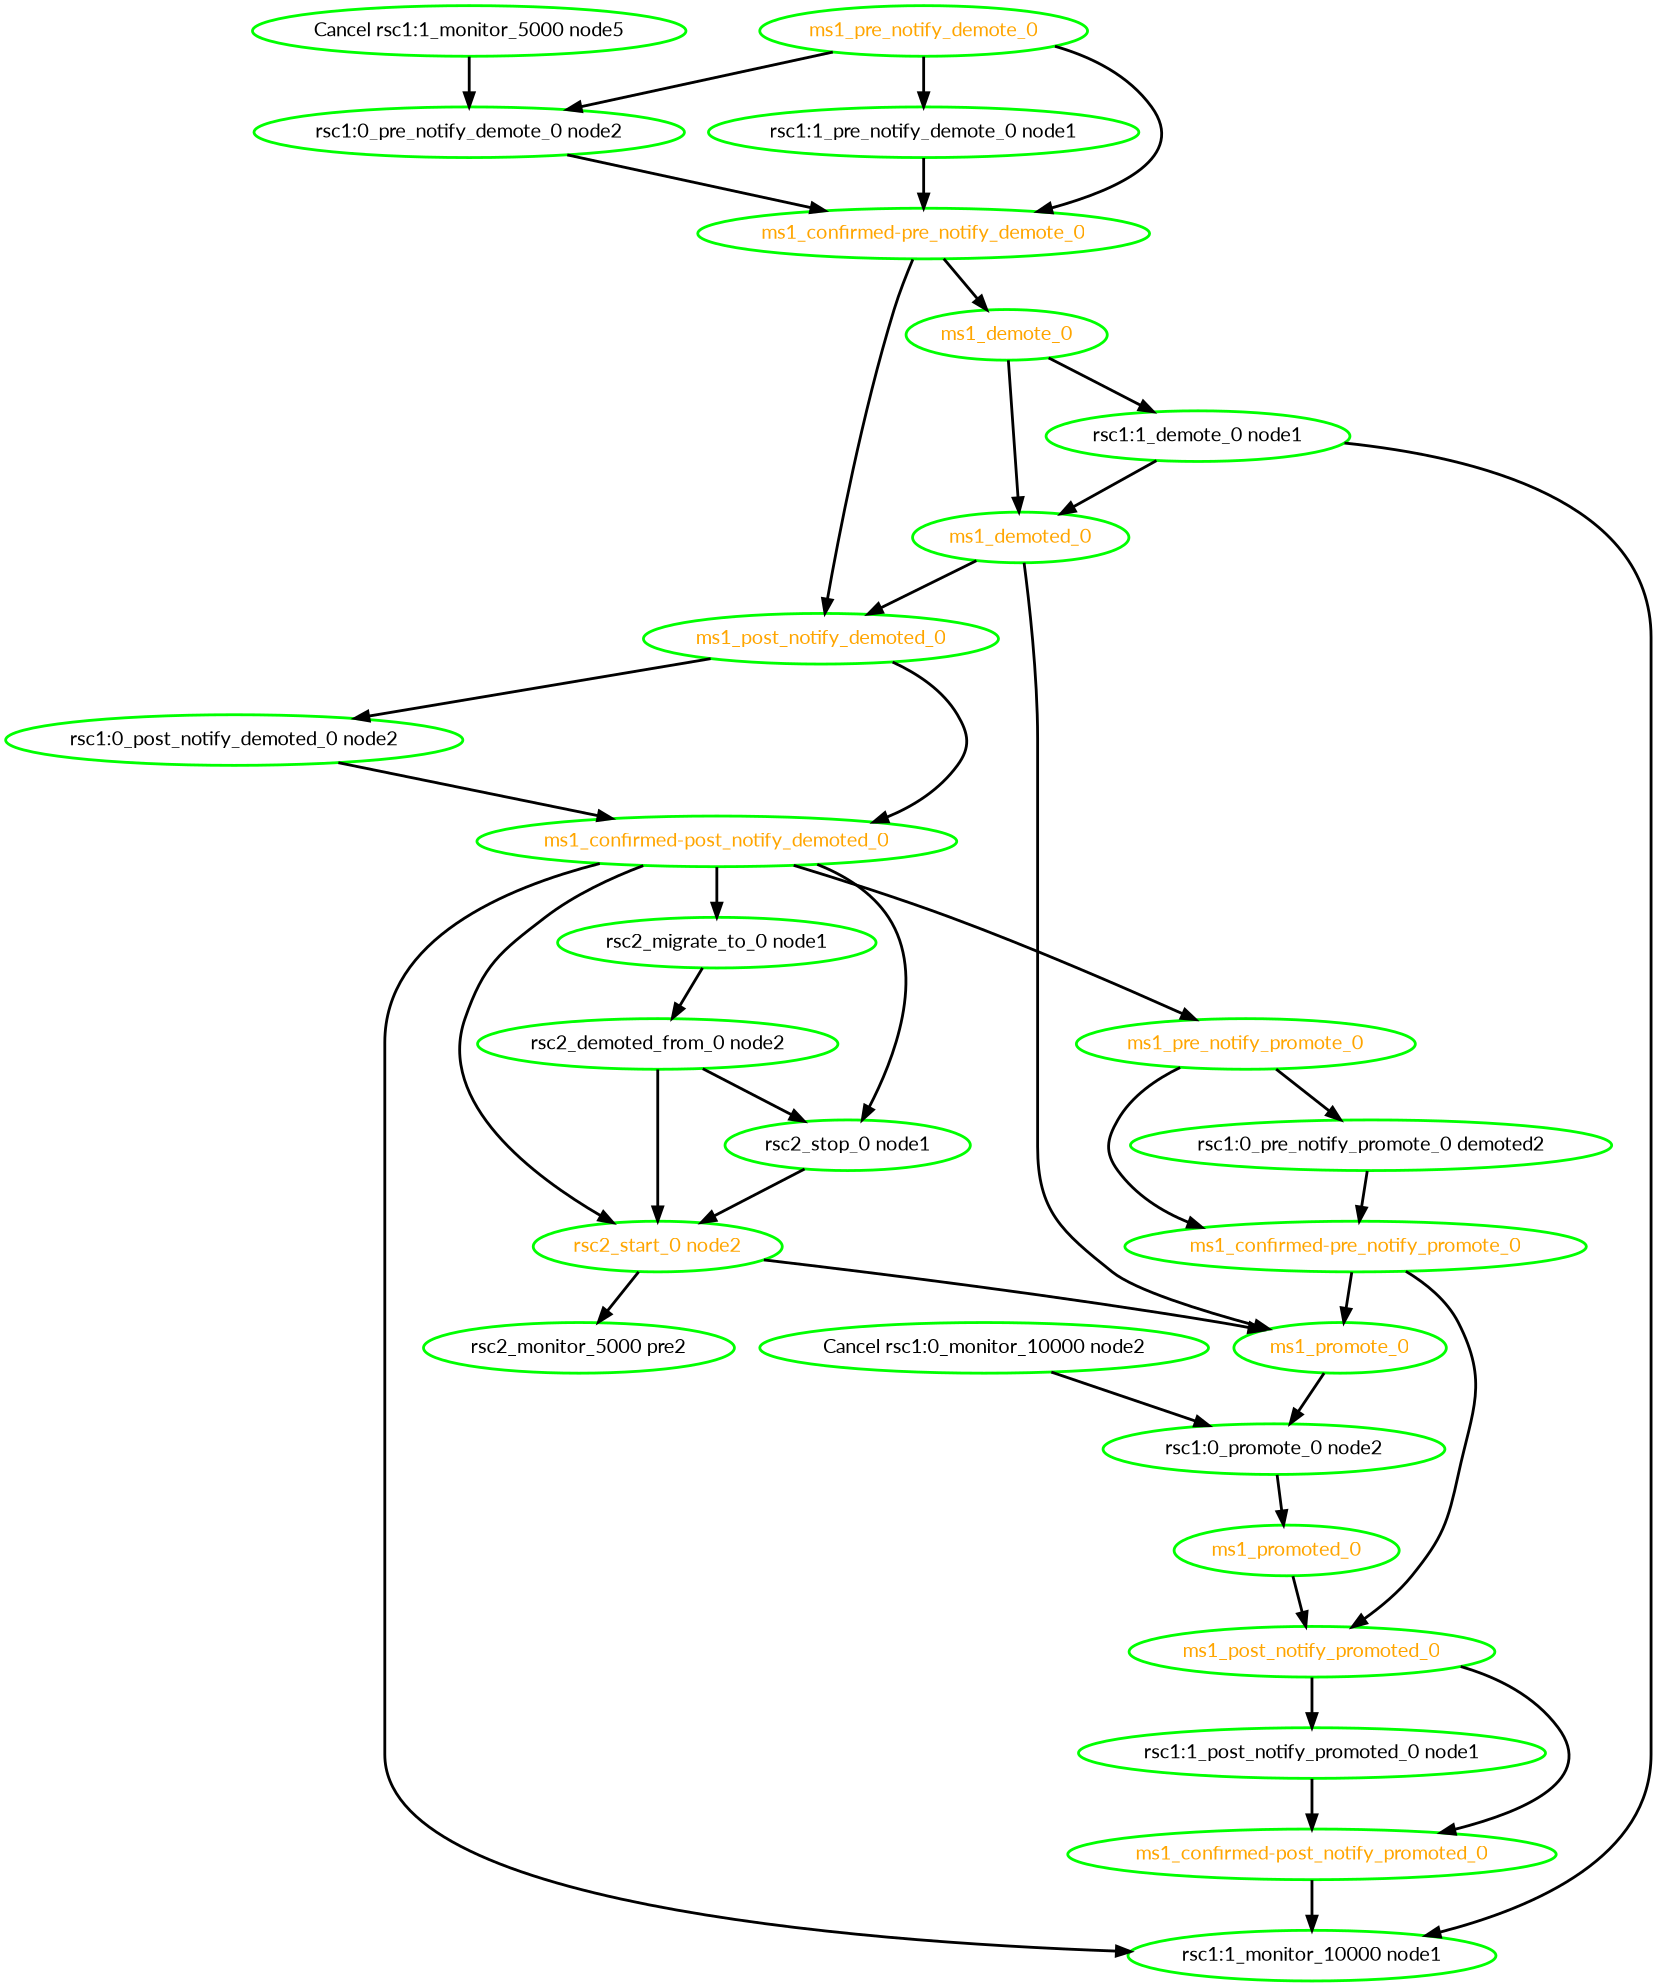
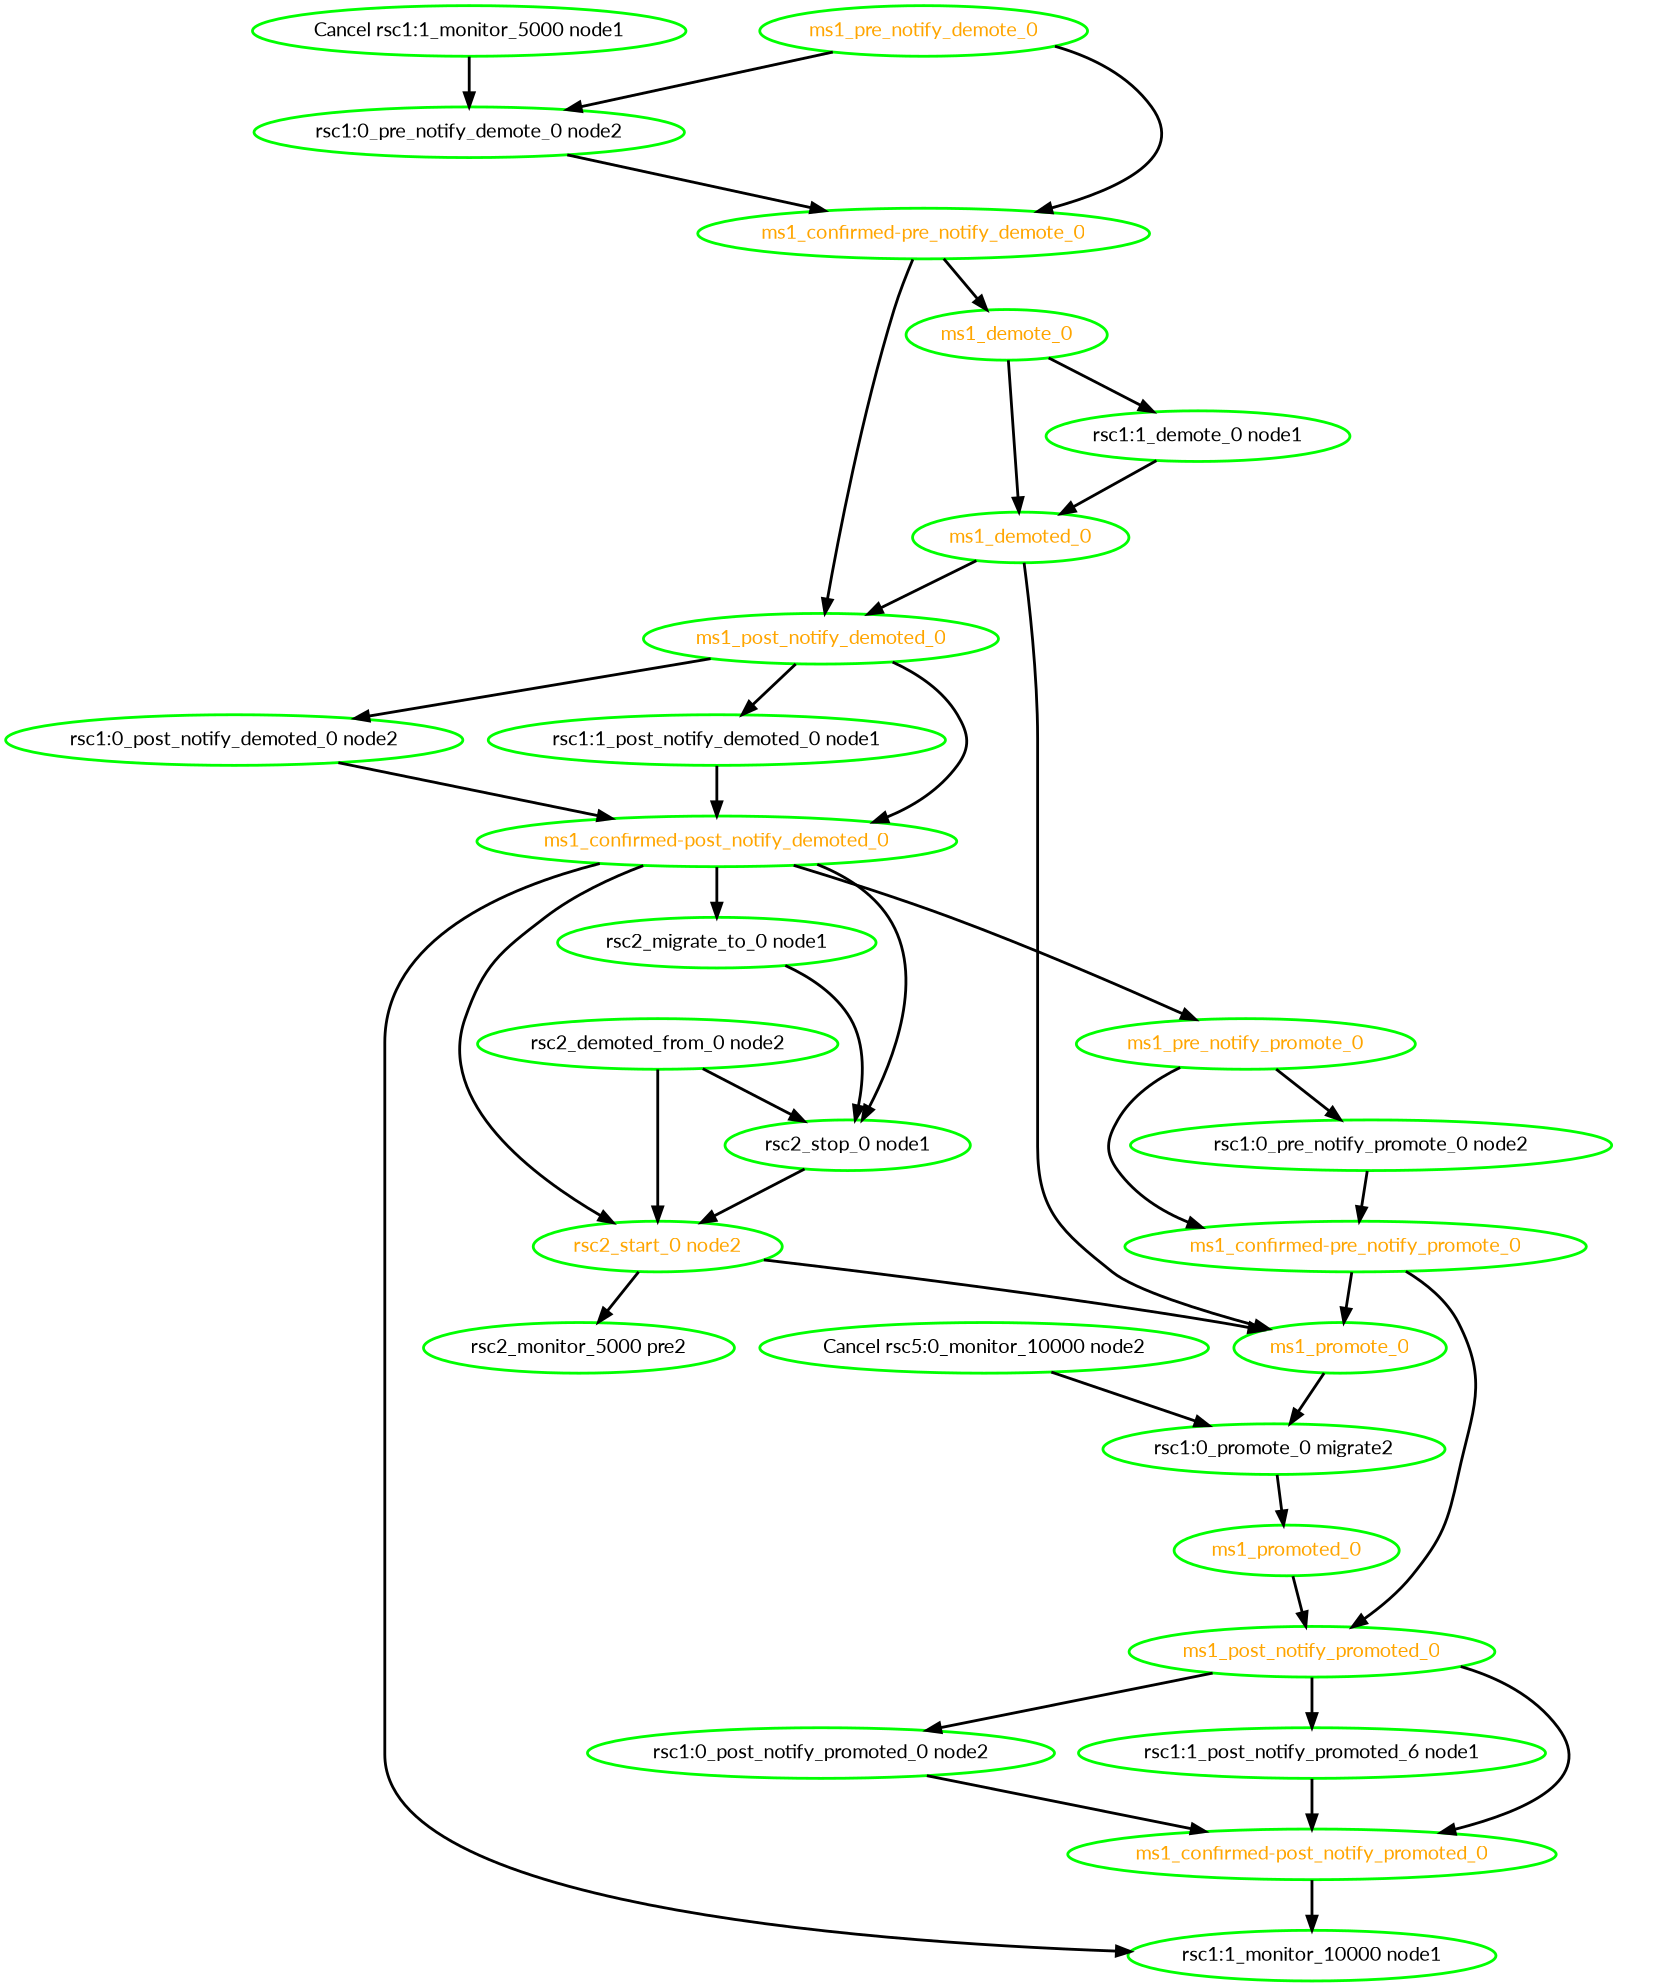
node "Cancel rsc1:1_monitor_5000 node5": label "Cancel rsc1:1_monitor_5000 node5" -> "Cancel rsc1:1_monitor_5000 node1"
node "rsc1:1_pre_notify_demote_0 node1": removed
node "rsc1:1_post_notify_demoted_0 node1": added
edge "rsc2_migrate_to_0 node1" -> "rsc2_demoted_from_0 node2": now "rsc2_migrate_to_0 node1" -> "rsc2_stop_0 node1"
node "rsc1:0_pre_notify_promote_0 demoted2": label "rsc1:0_pre_notify_promote_0 demoted2" -> "rsc1:0_pre_notify_promote_0 node2"
edge "rsc1:1_demote_0 node1" -> "rsc1:1_monitor_10000 node1": removed
node "Cancel rsc1:0_monitor_10000 node2": label "Cancel rsc1:0_monitor_10000 node2" -> "Cancel rsc5:0_monitor_10000 node2"
node "rsc1:0_promote_0 node2": label "rsc1:0_promote_0 node2" -> "rsc1:0_promote_0 migrate2"
node "rsc1:0_post_notify_promoted_0 node2": added
node "rsc1:1_post_notify_promoted_0 node1": label "rsc1:1_post_notify_promoted_0 node1" -> "rsc1:1_post_notify_promoted_6 node1"
